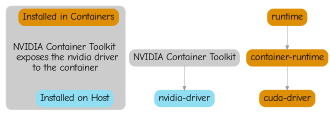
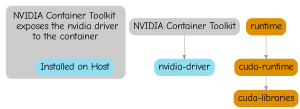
node "Installed in Containers": removed
node "container-runtime": label "container-runtime" -> "cuda-runtime"
node "cuda-driver": label "cuda-driver" -> "cuda-libraries"
